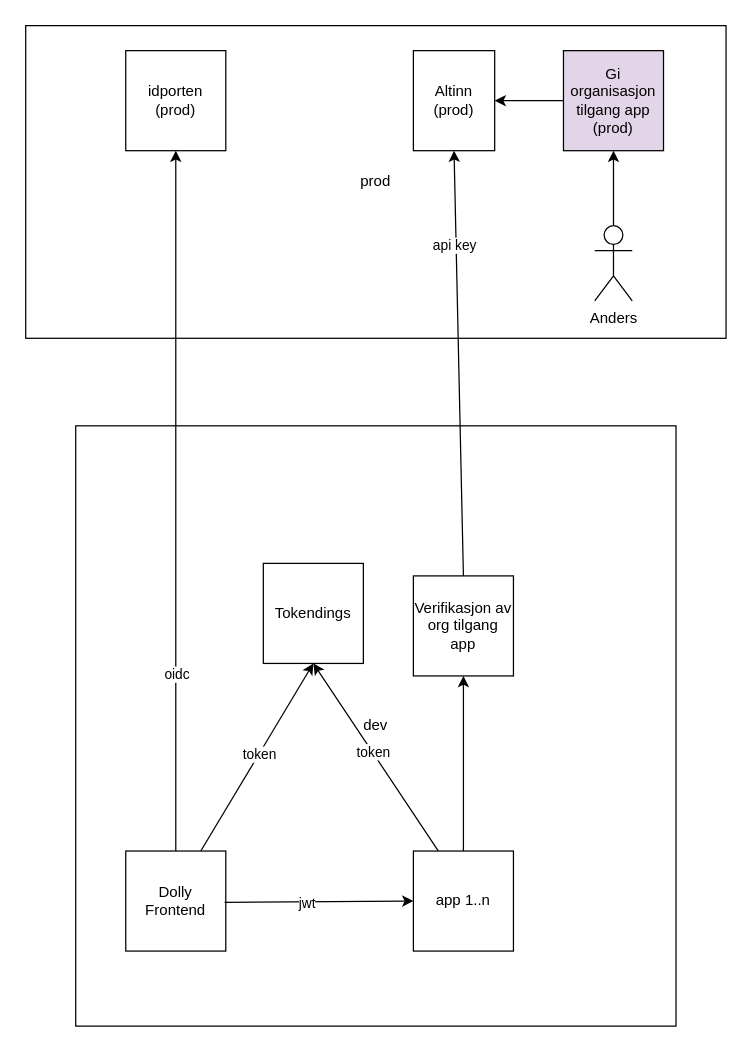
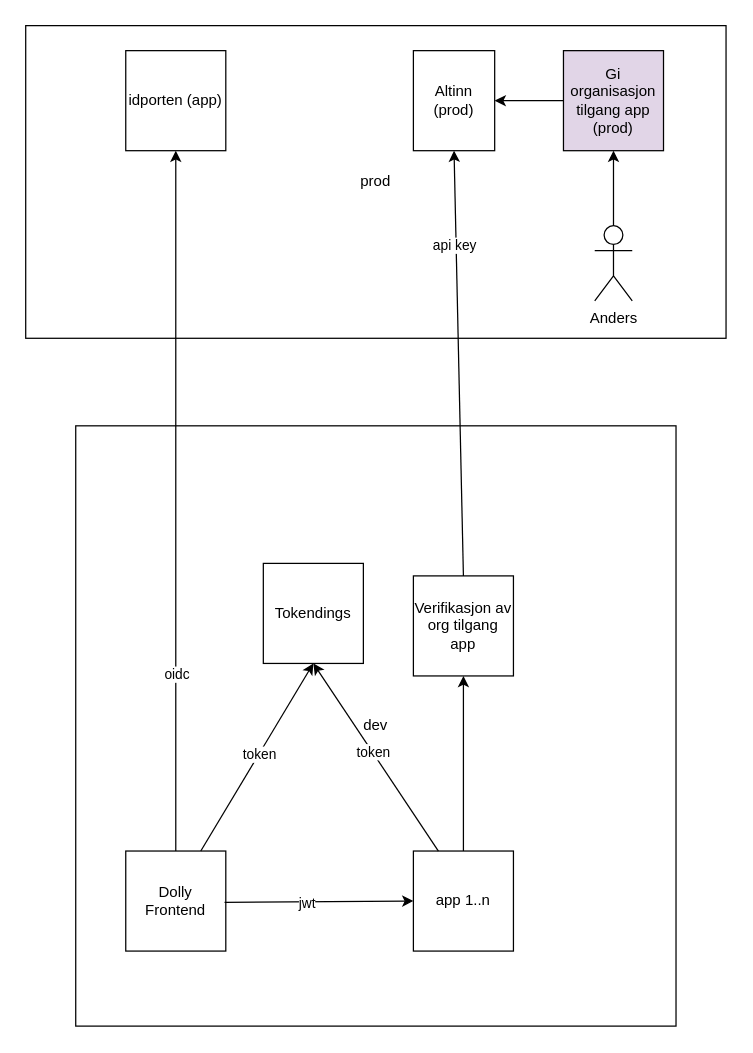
node "idporten (prod)": label "idporten (prod)" -> "idporten (app)"
